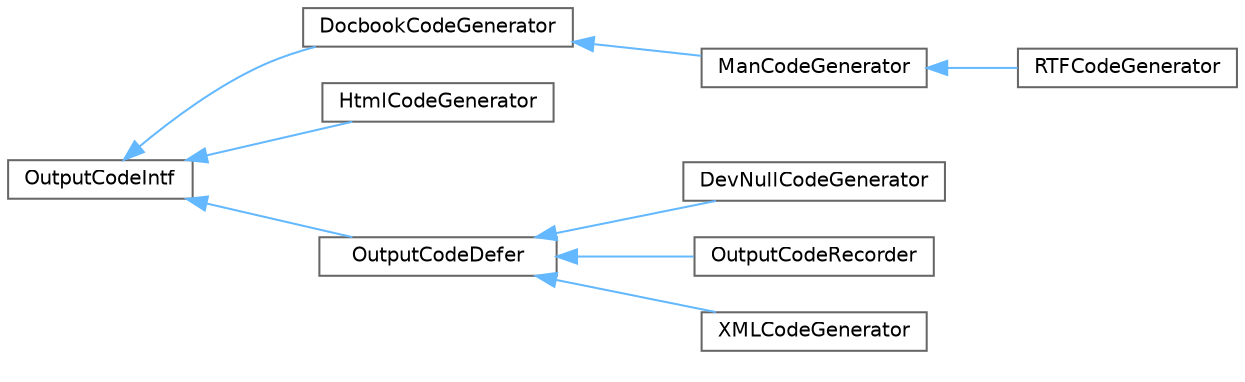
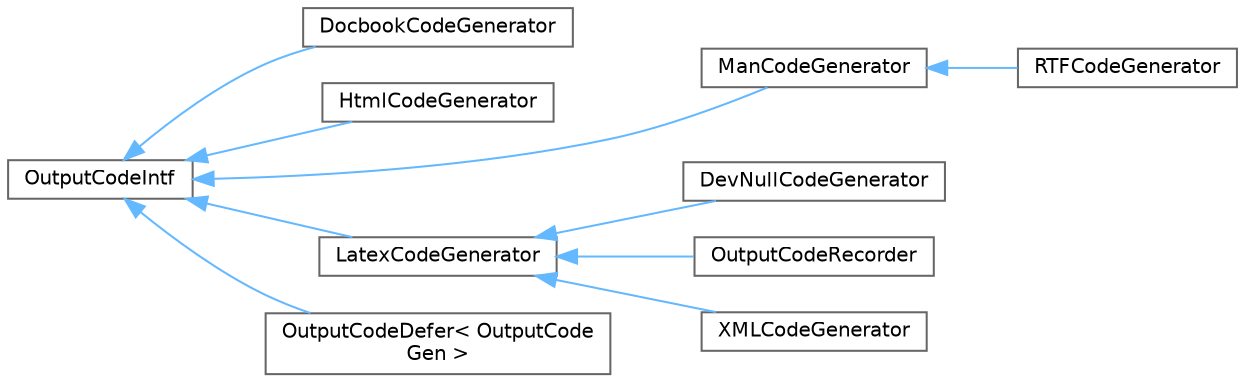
edge "ManCodeGenerator" -> "DocbookCodeGenerator": now "ManCodeGenerator" -> "OutputCodeIntf"
node "OutputCodeDefer": label "OutputCodeDefer" -> "LatexCodeGenerator"
node "OutputCodeDefer< OutputCode Gen >": added
